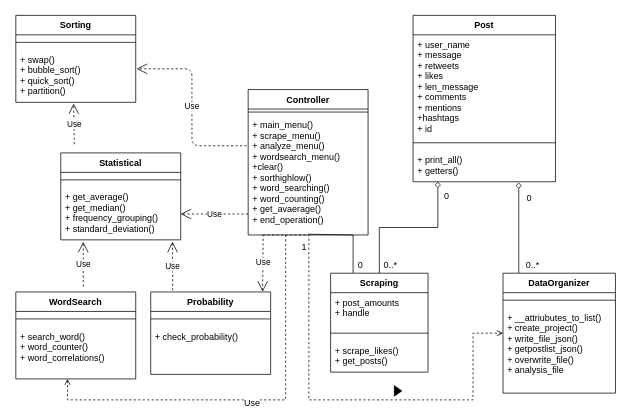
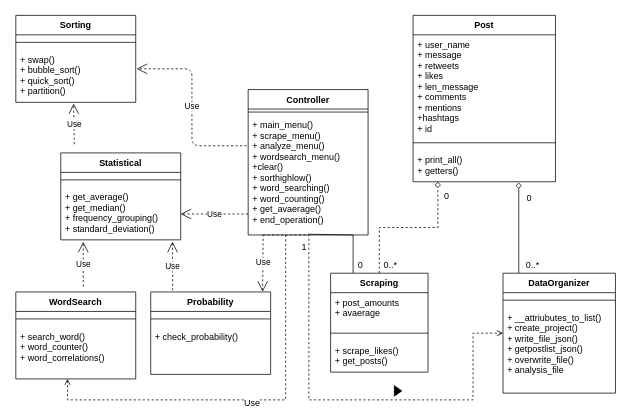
edge "Scraping" -> "+ print_all() + getters()": style solid -> dashed
node "+ post_amounts + handle": label "+ post_amounts + handle" -> "+ post_amounts + avaerage"
